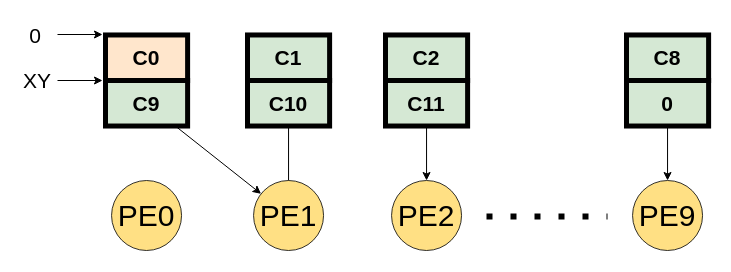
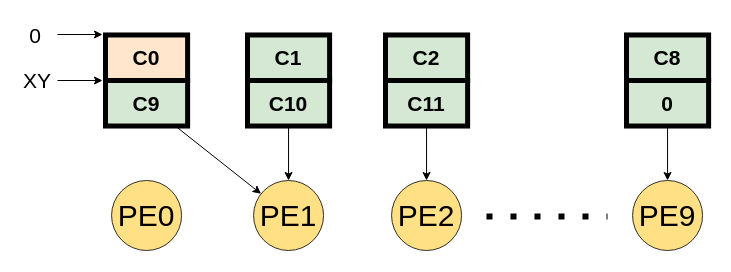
edge "C10" -- "PE1": arrowhead none -> classic
